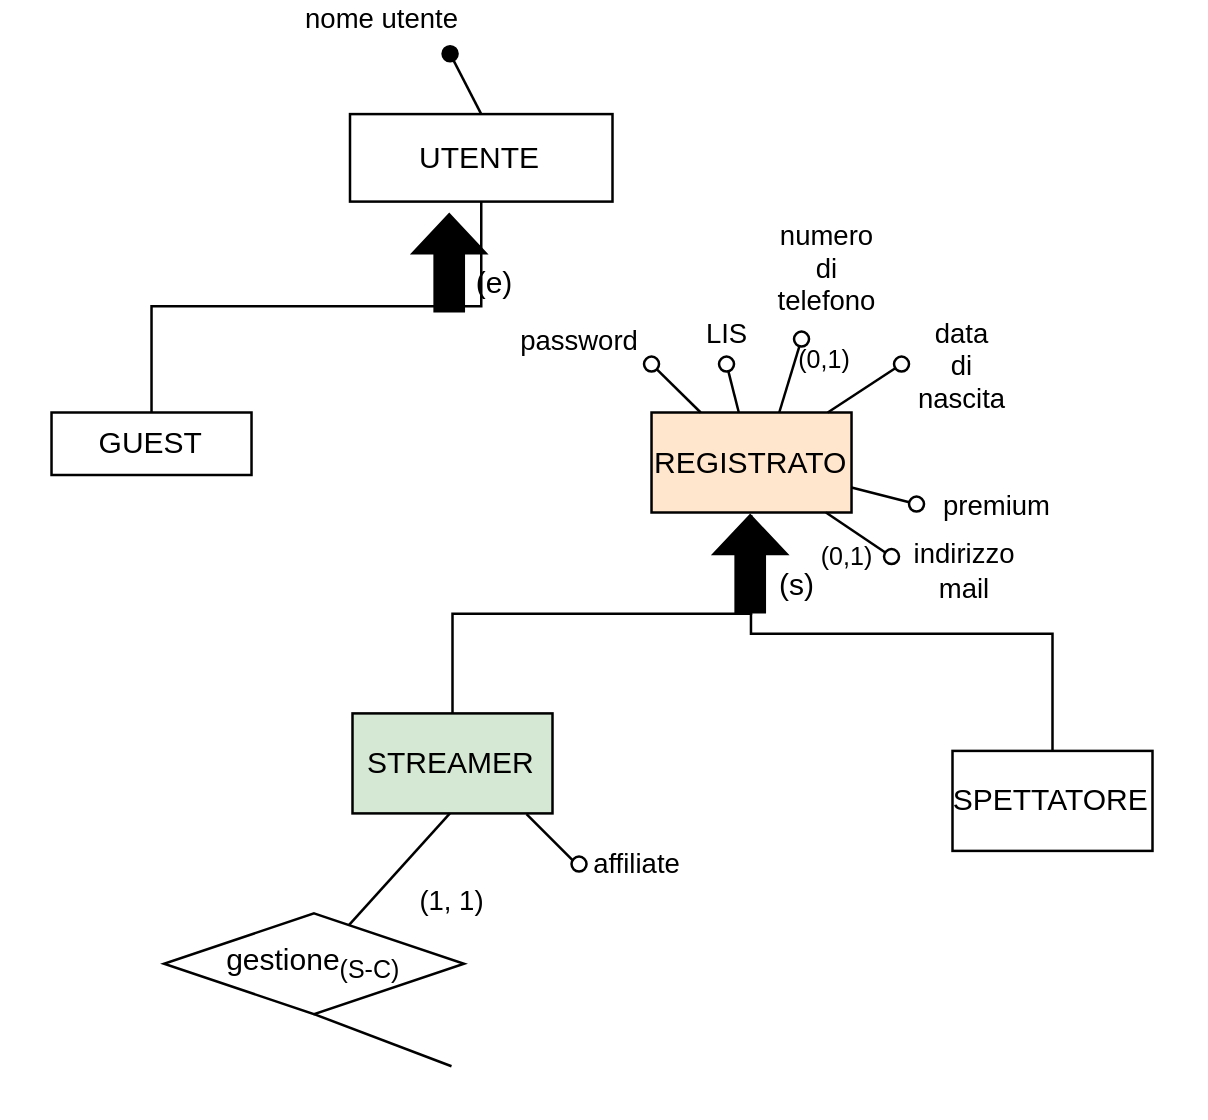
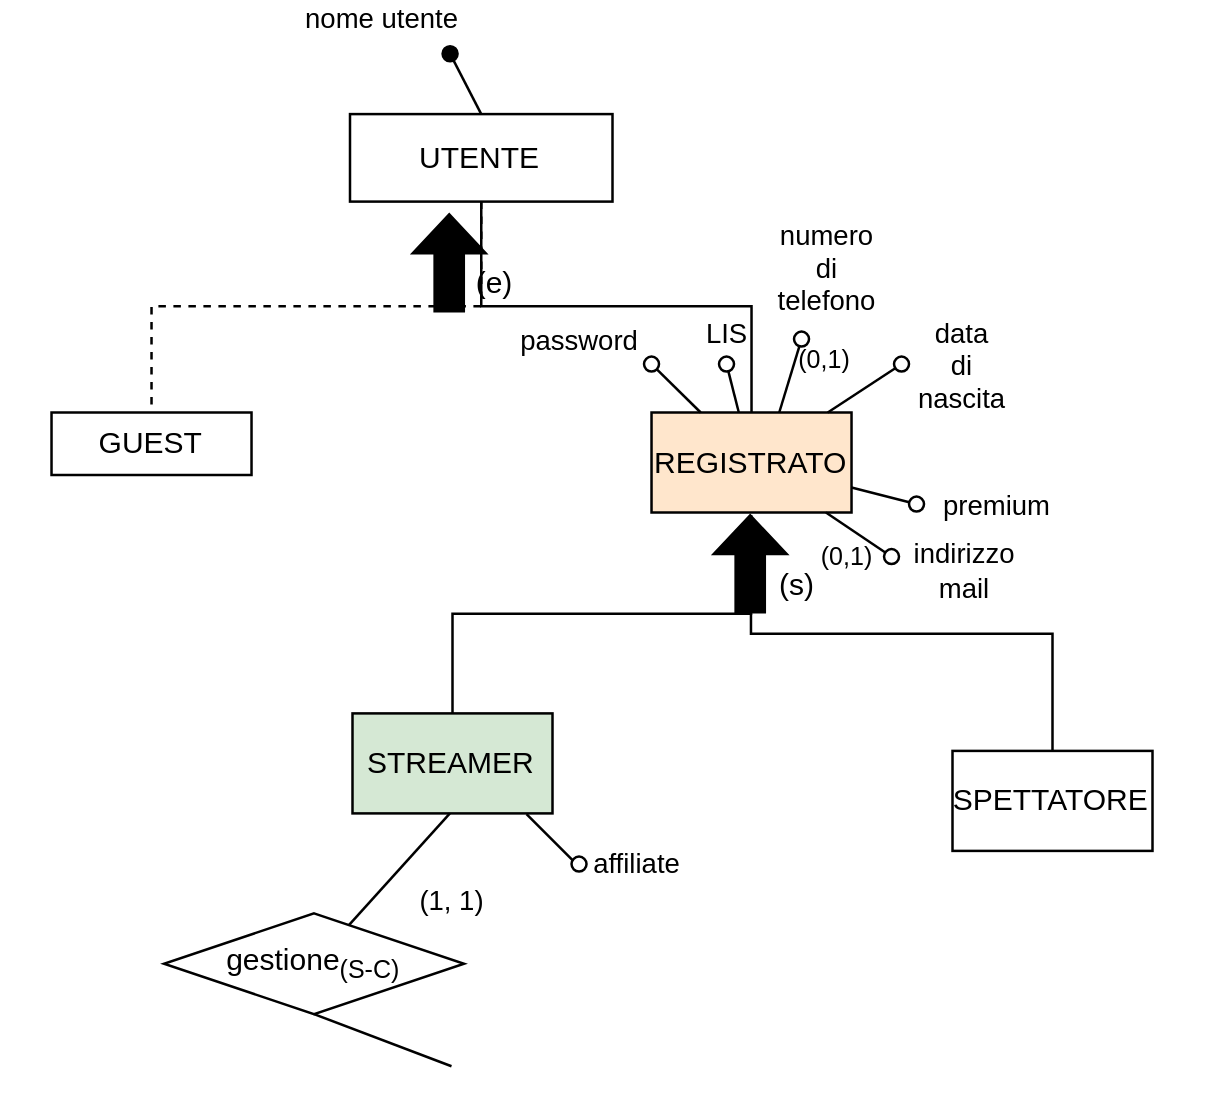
edge "UTENTE" -- "GUEST": style solid -> dashed
edge "UTENTE" -- "REGISTRATO": added
